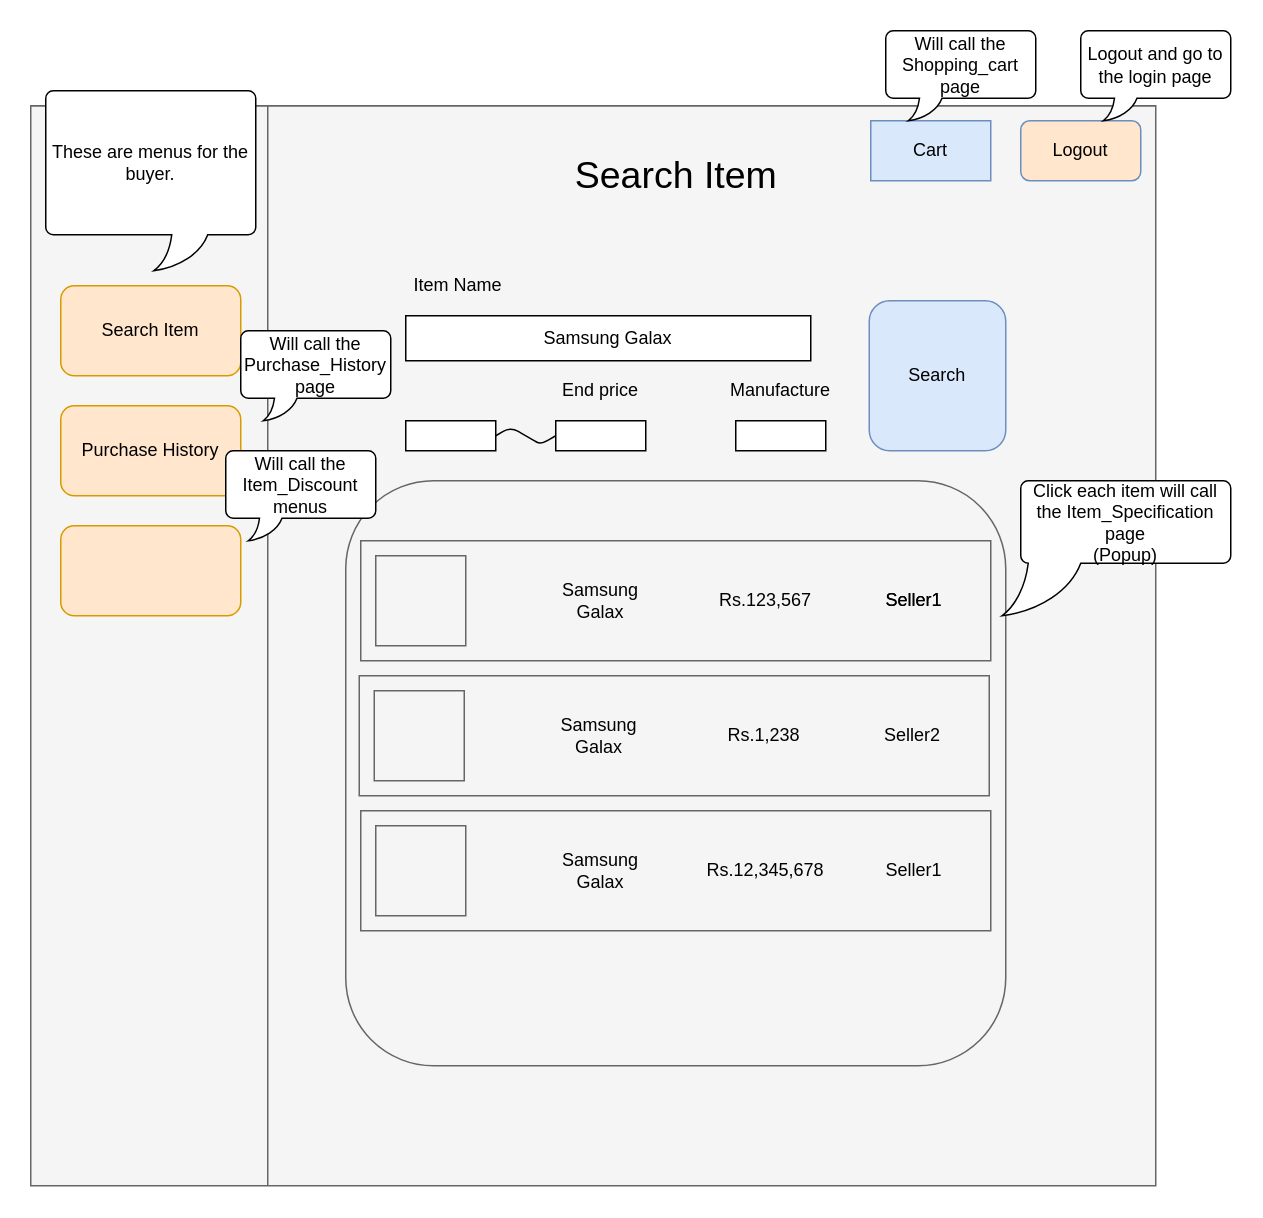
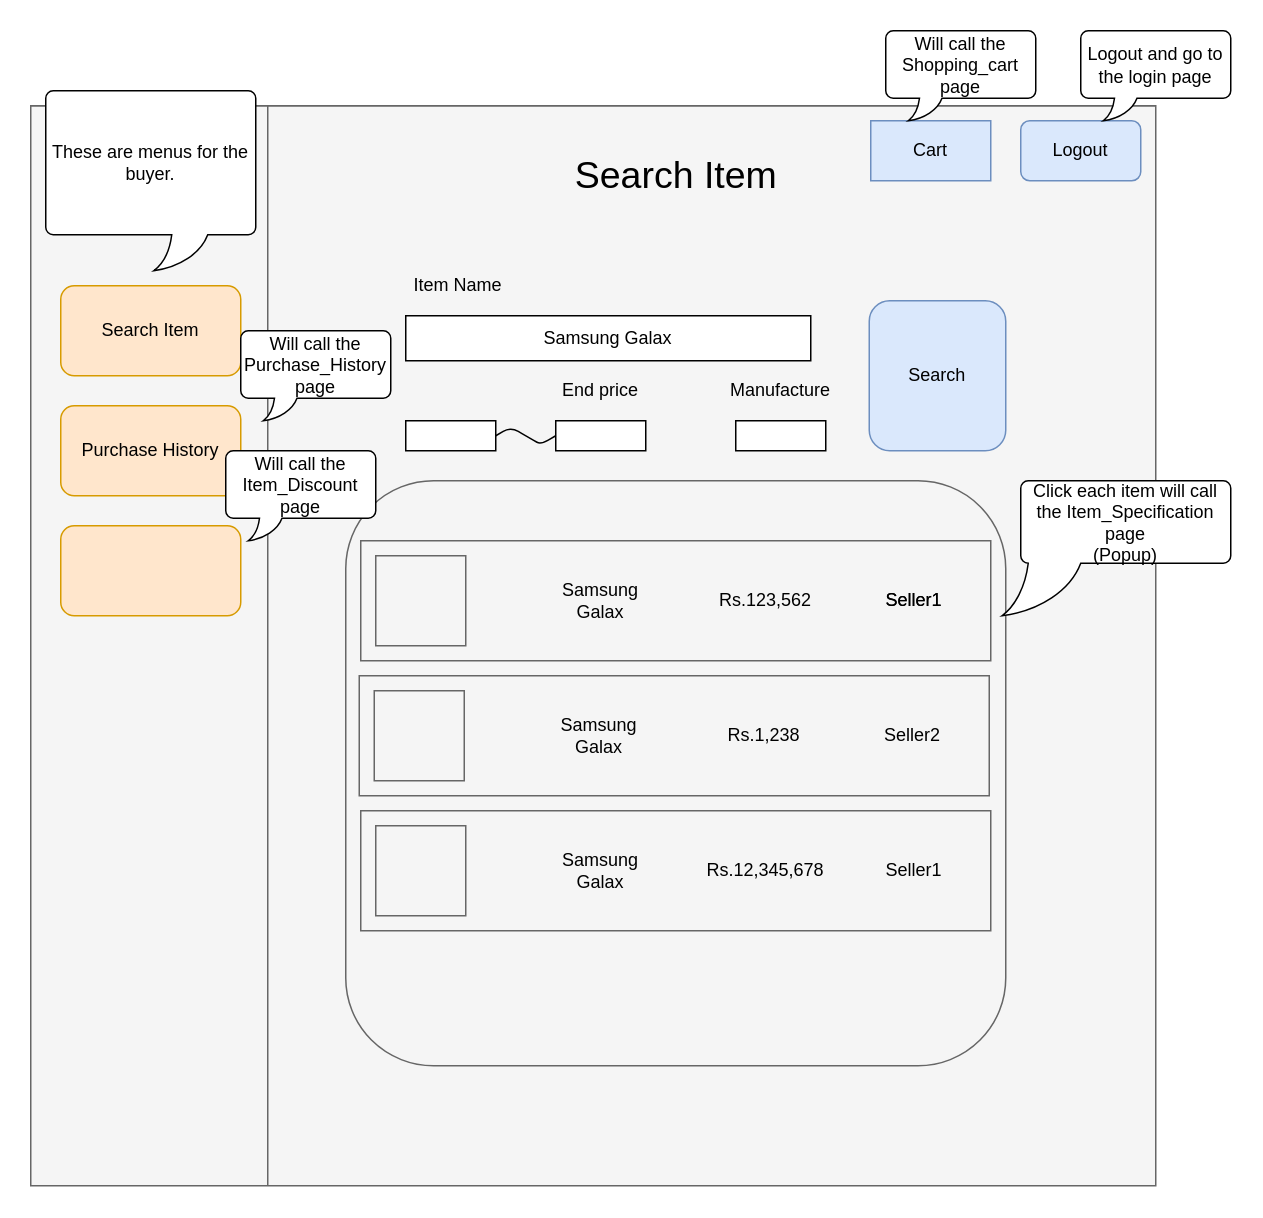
node "Logout": fillcolor #ffe6cc -> #dae8fc
node "Will call the Item_Discount menus": label "Will call the Item_Discount menus" -> "Will call the Item_Discount page"
node "Rs.123,567": label "Rs.123,567" -> "Rs.123,562"
